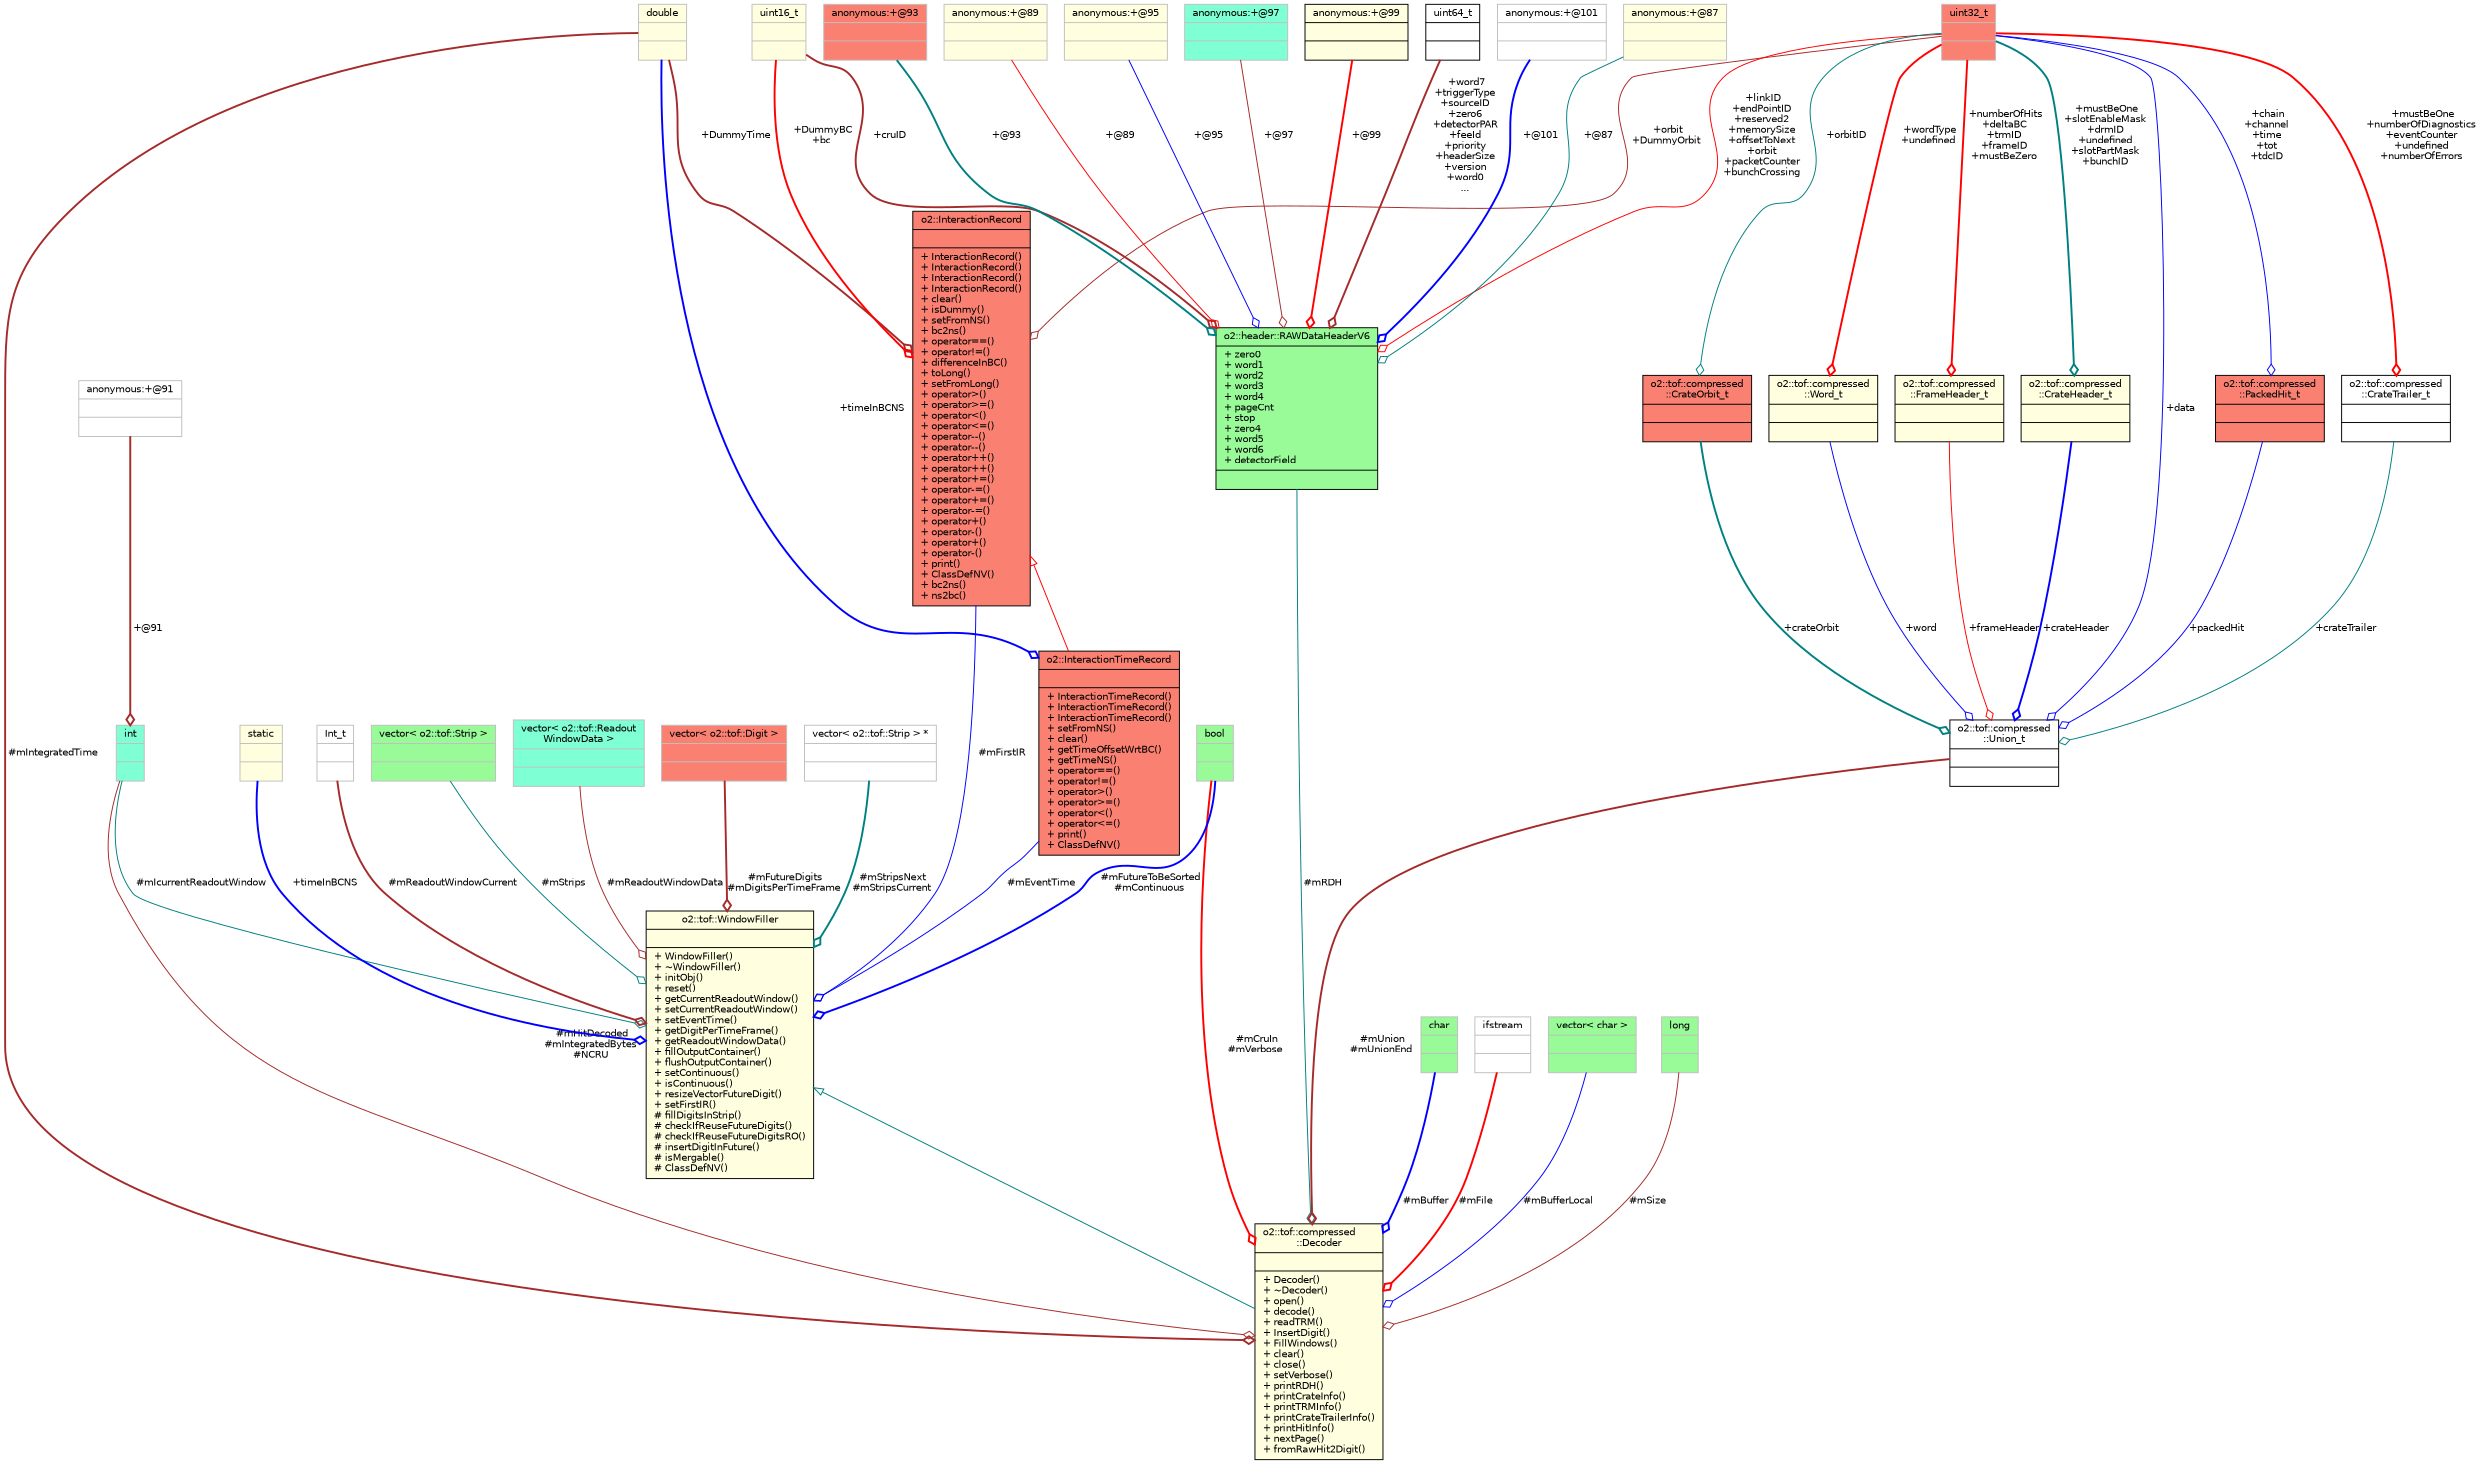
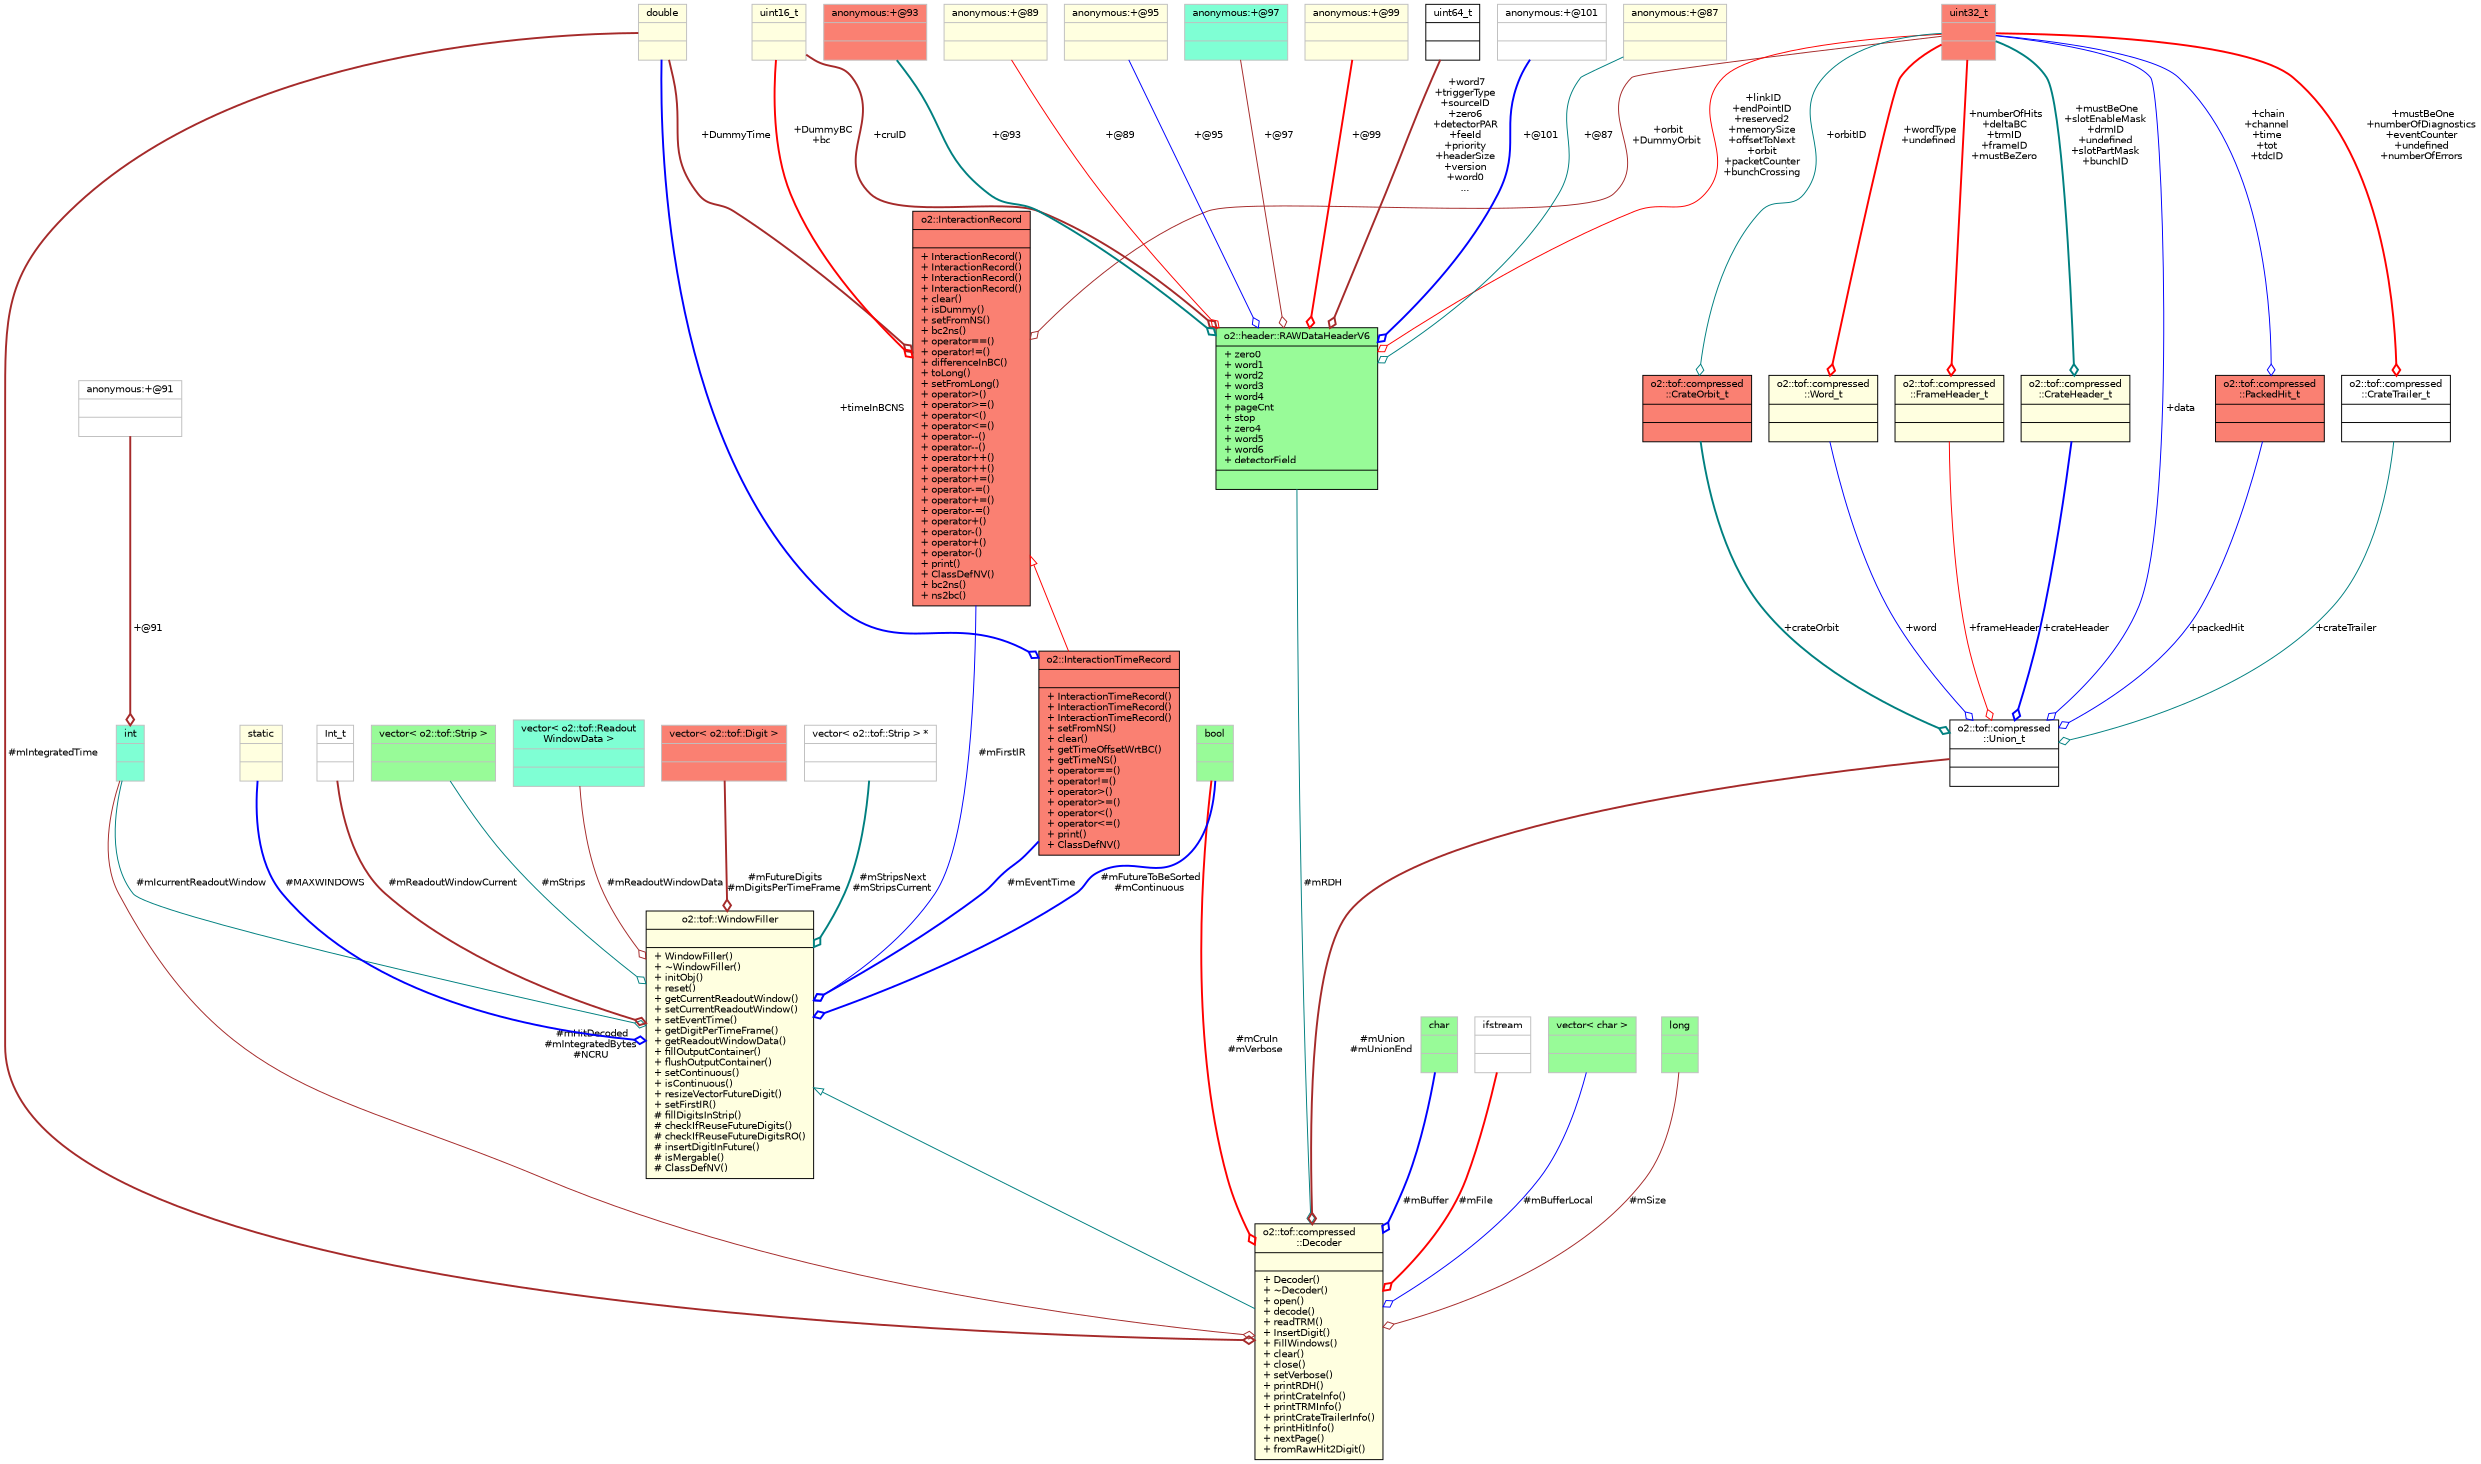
node "anonymous:+@99": color black -> grey75
edge "static" -> "o2::tof::WindowFiller": label " +timeInBCNS" -> " #MAXWINDOWS"
edge "o2::InteractionTimeRecord" -> "o2::tof::WindowFiller": style solid -> bold
